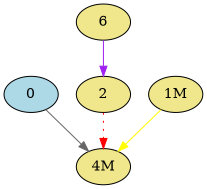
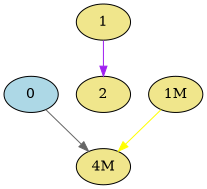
node "6": label "6" -> "1"
edge "2" -> "4M": removed
